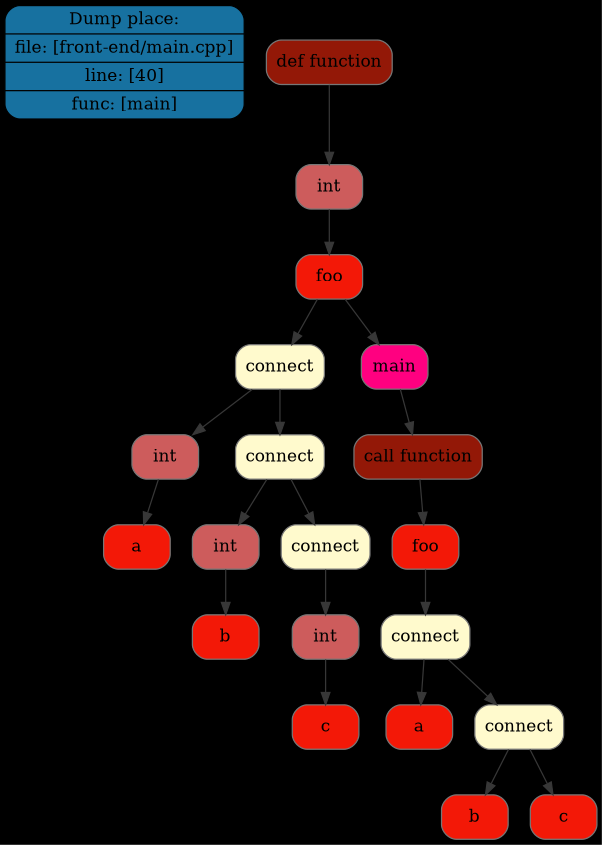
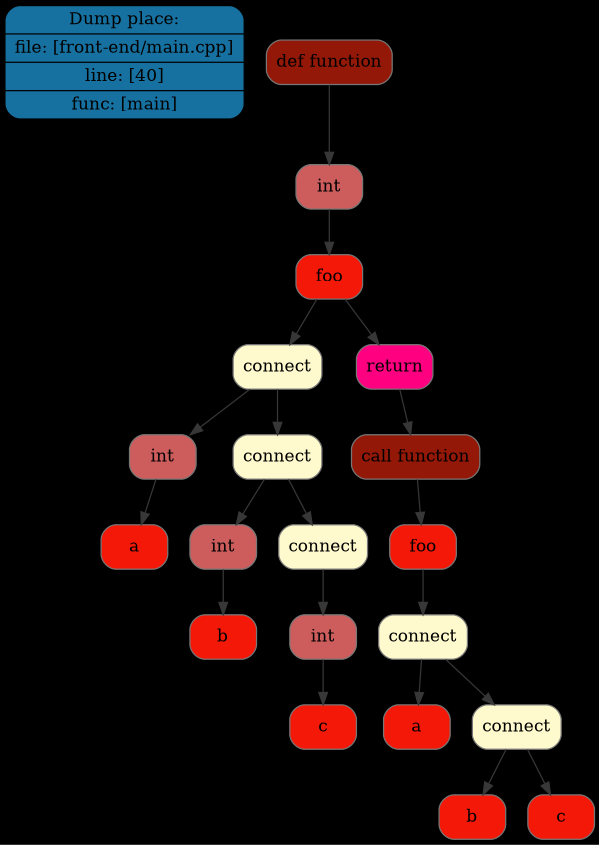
node "main": label "main" -> "return"
